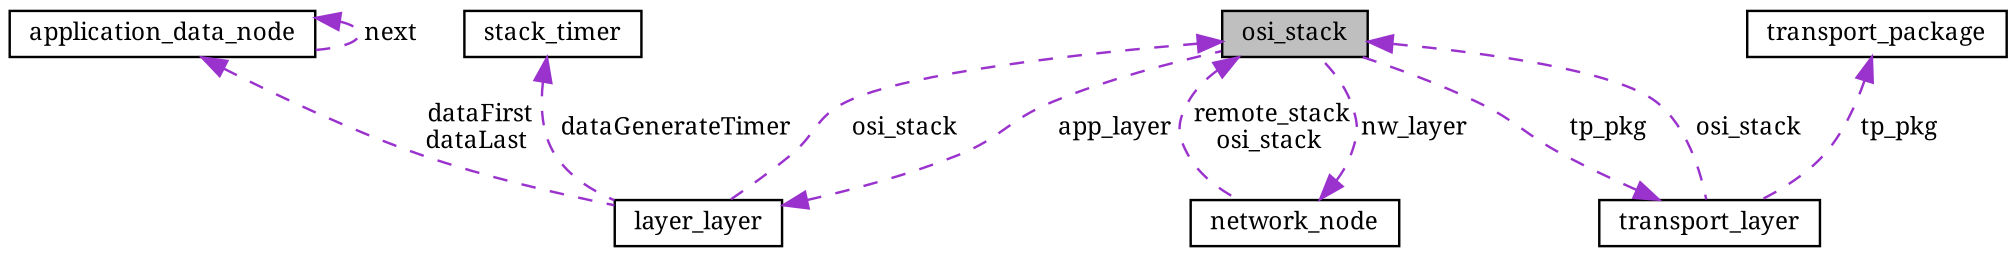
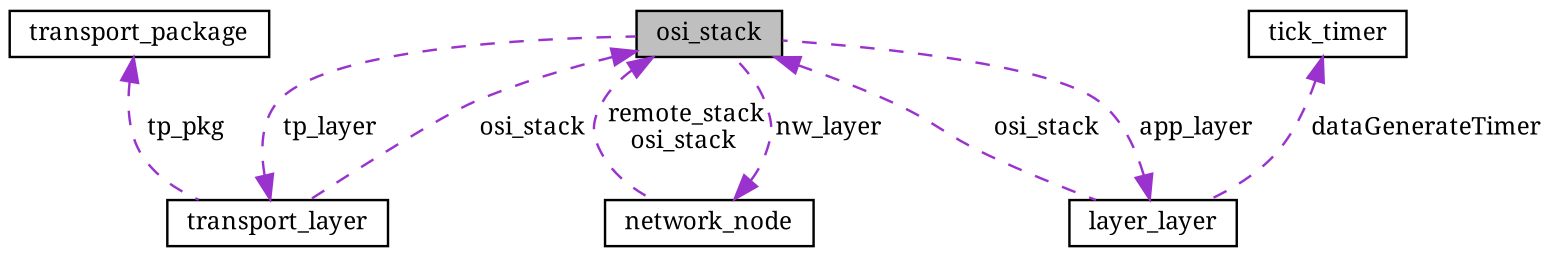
node "application_data_node": removed
node "stack_timer": label "stack_timer" -> "tick_timer"
edge "osi_stack" -> "transport_layer": label " tp_pkg" -> " tp_layer"
